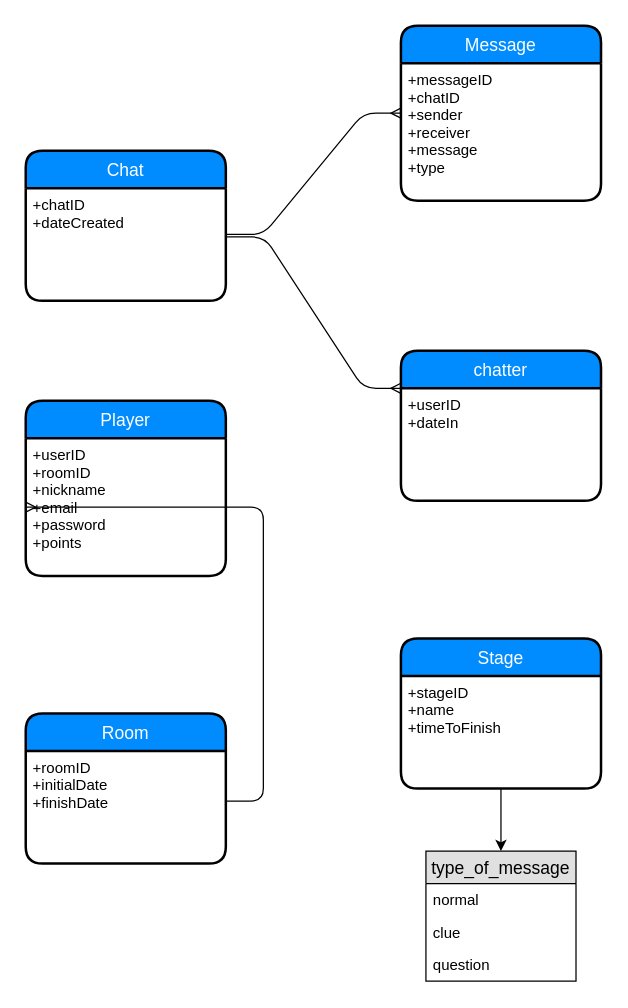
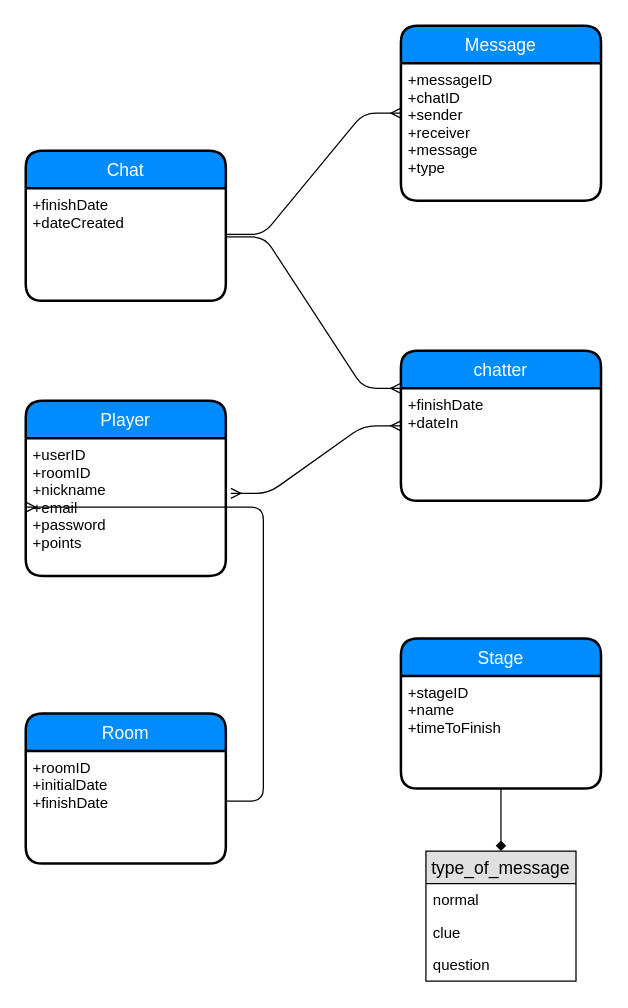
node "+chatID +dateCreated": label "+chatID +dateCreated" -> "+finishDate +dateCreated"
node "+userID +dateIn": label "+userID +dateIn" -> "+finishDate +dateIn"
edge "chatter" -- "+userID +roomID +nickname +email +password +points": added
edge "+stageID +name +timeToFinish" -> "type_of_message": arrowhead classic -> diamond
